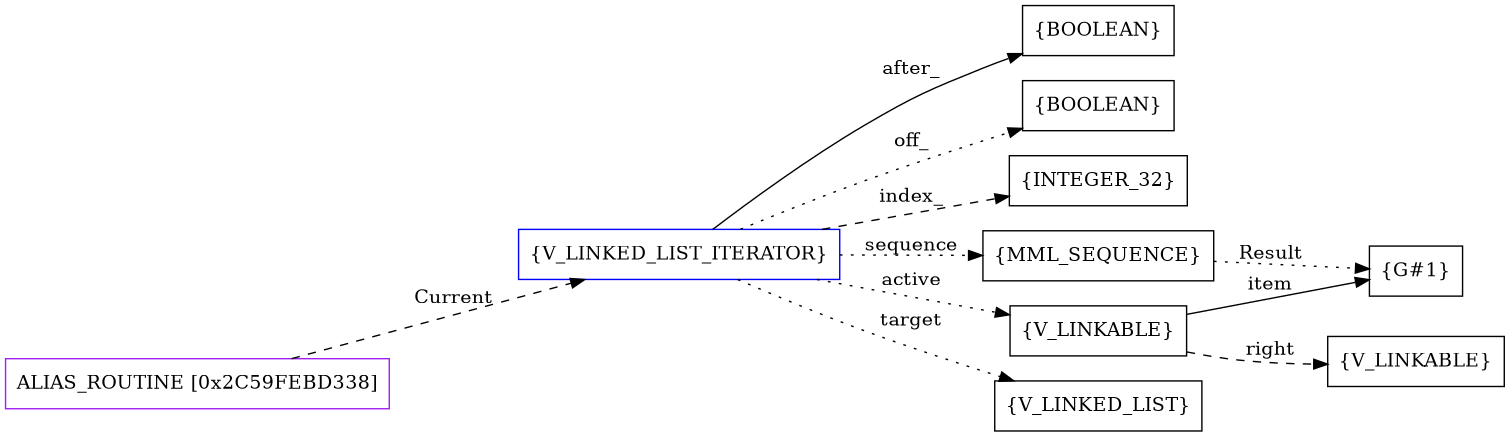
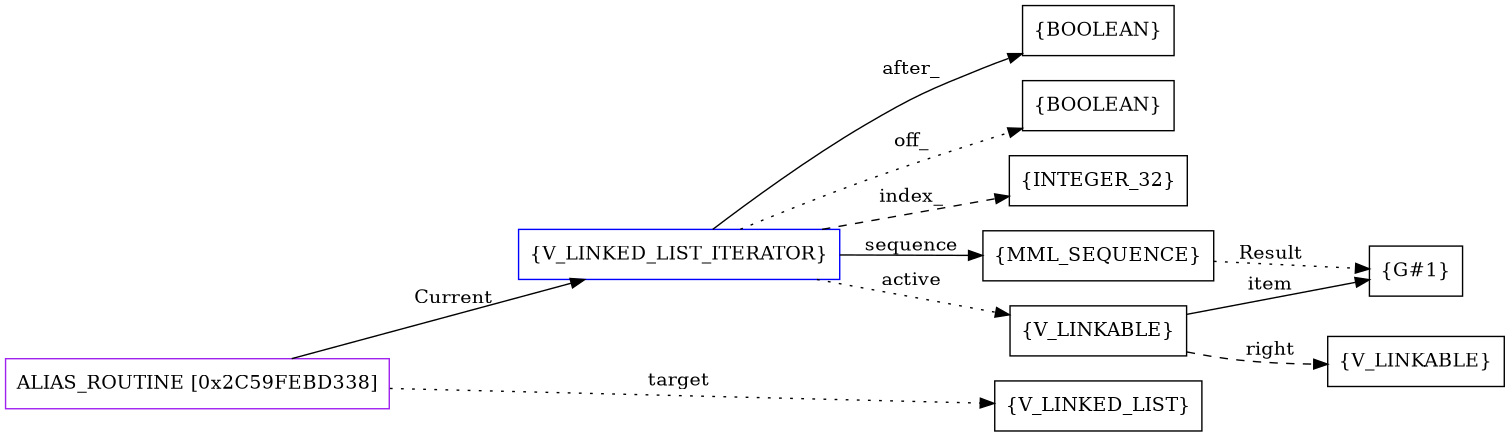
edge "{V_LINKED_LIST_ITERATOR}" -> "{MML_SEQUENCE}": style dotted -> solid
edge "ALIAS_ROUTINE [0x2C59FEBD338]" -> "{V_LINKED_LIST_ITERATOR}": style dashed -> solid
edge "{V_LINKED_LIST_ITERATOR}" -> "{V_LINKED_LIST}": now "ALIAS_ROUTINE [0x2C59FEBD338]" -> "{V_LINKED_LIST}"
